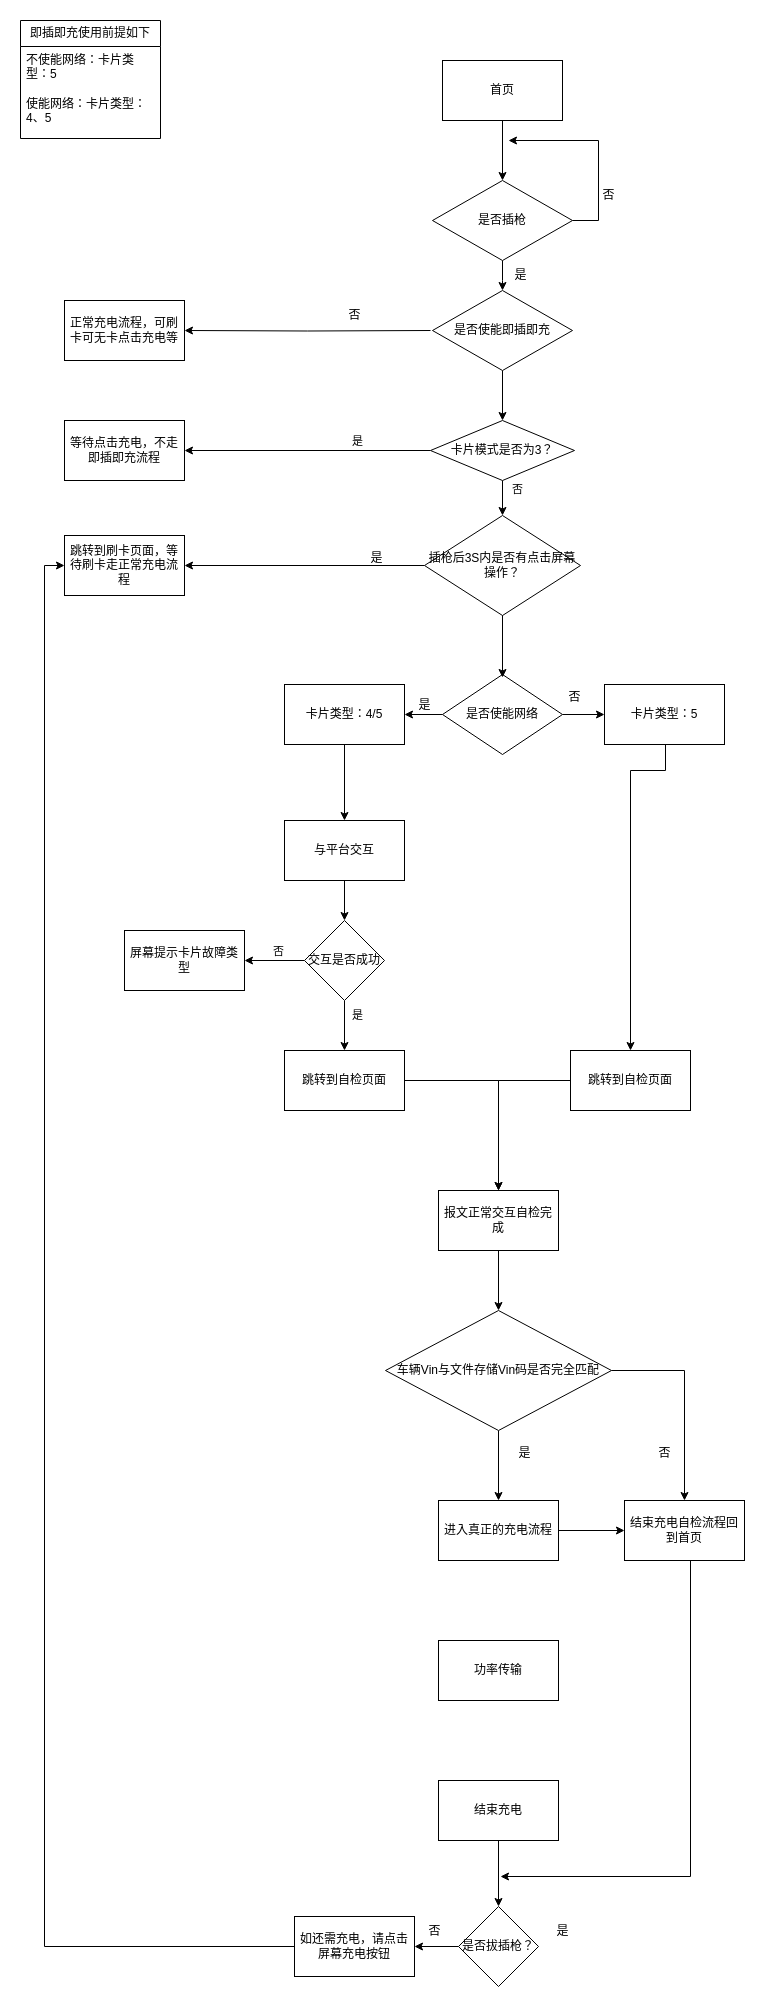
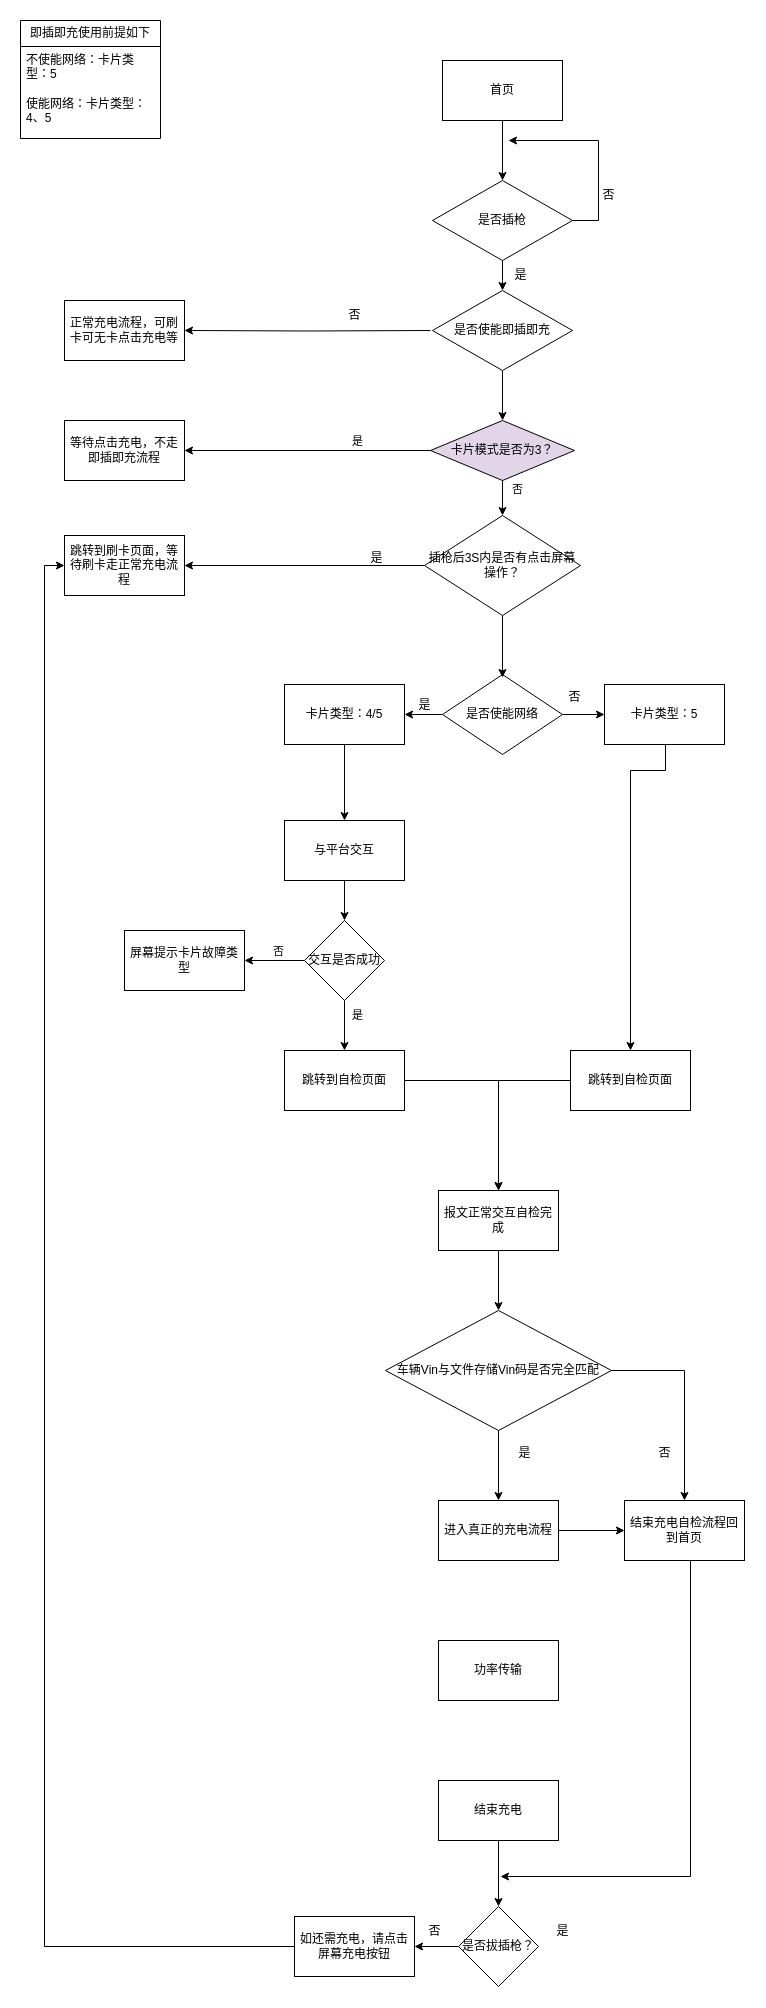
node "卡片模式是否为3？": fillcolor #ffffff -> #e1d5e7
